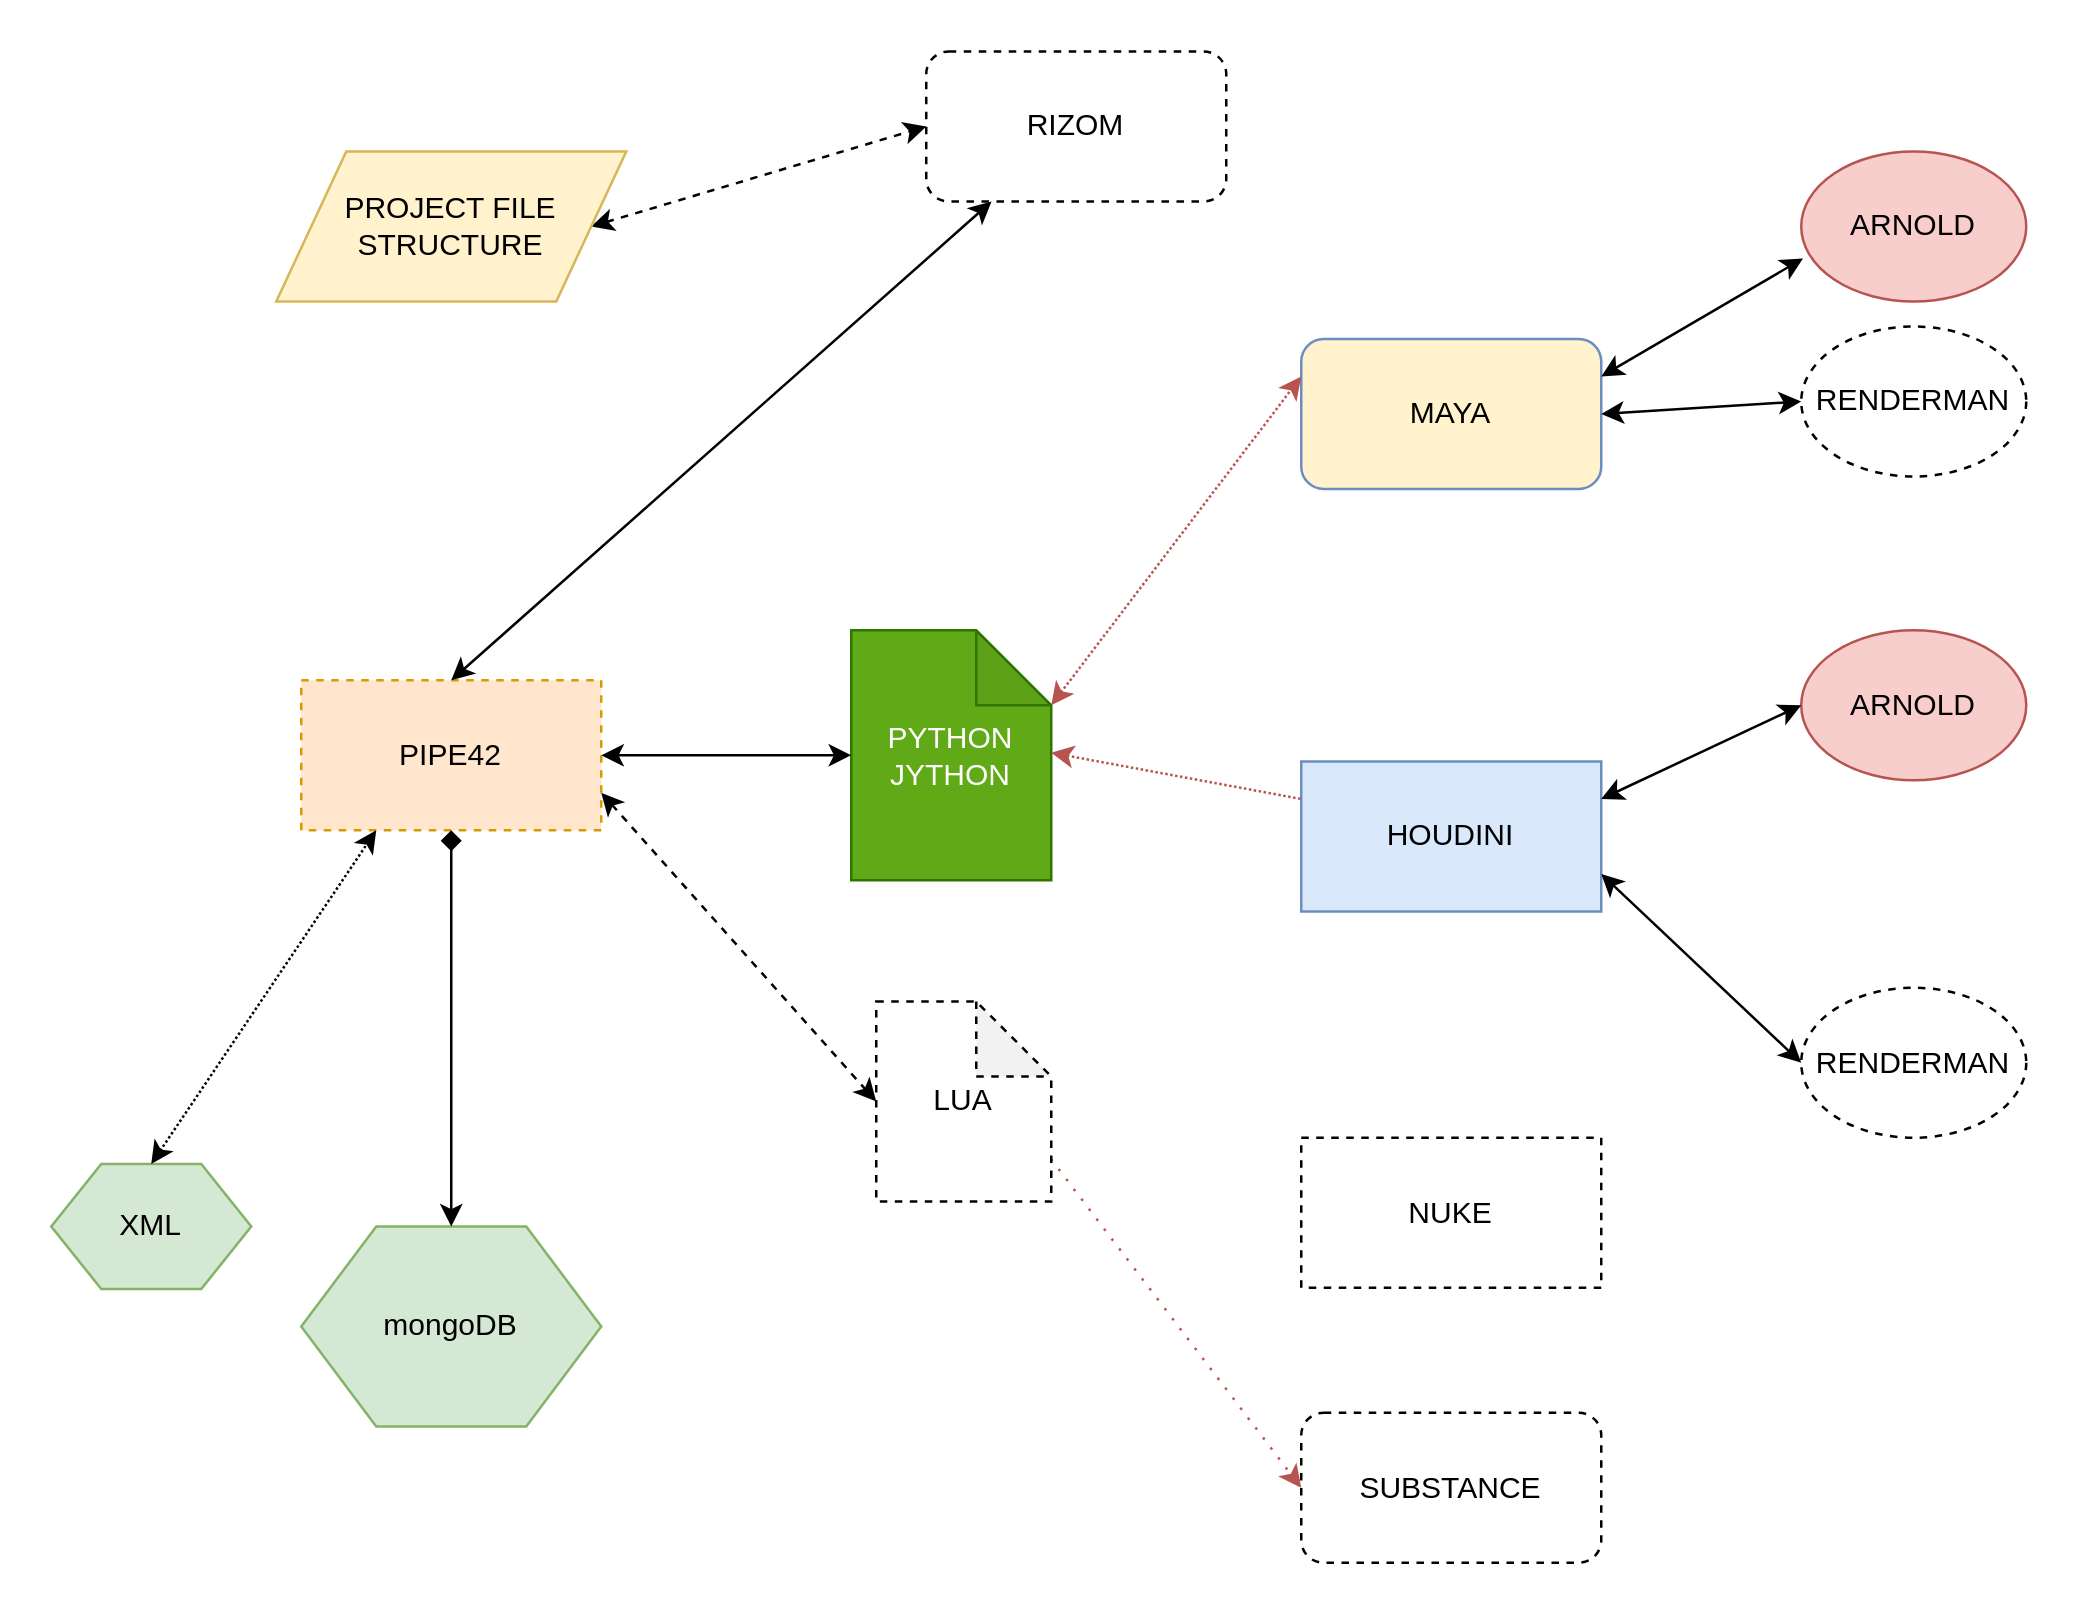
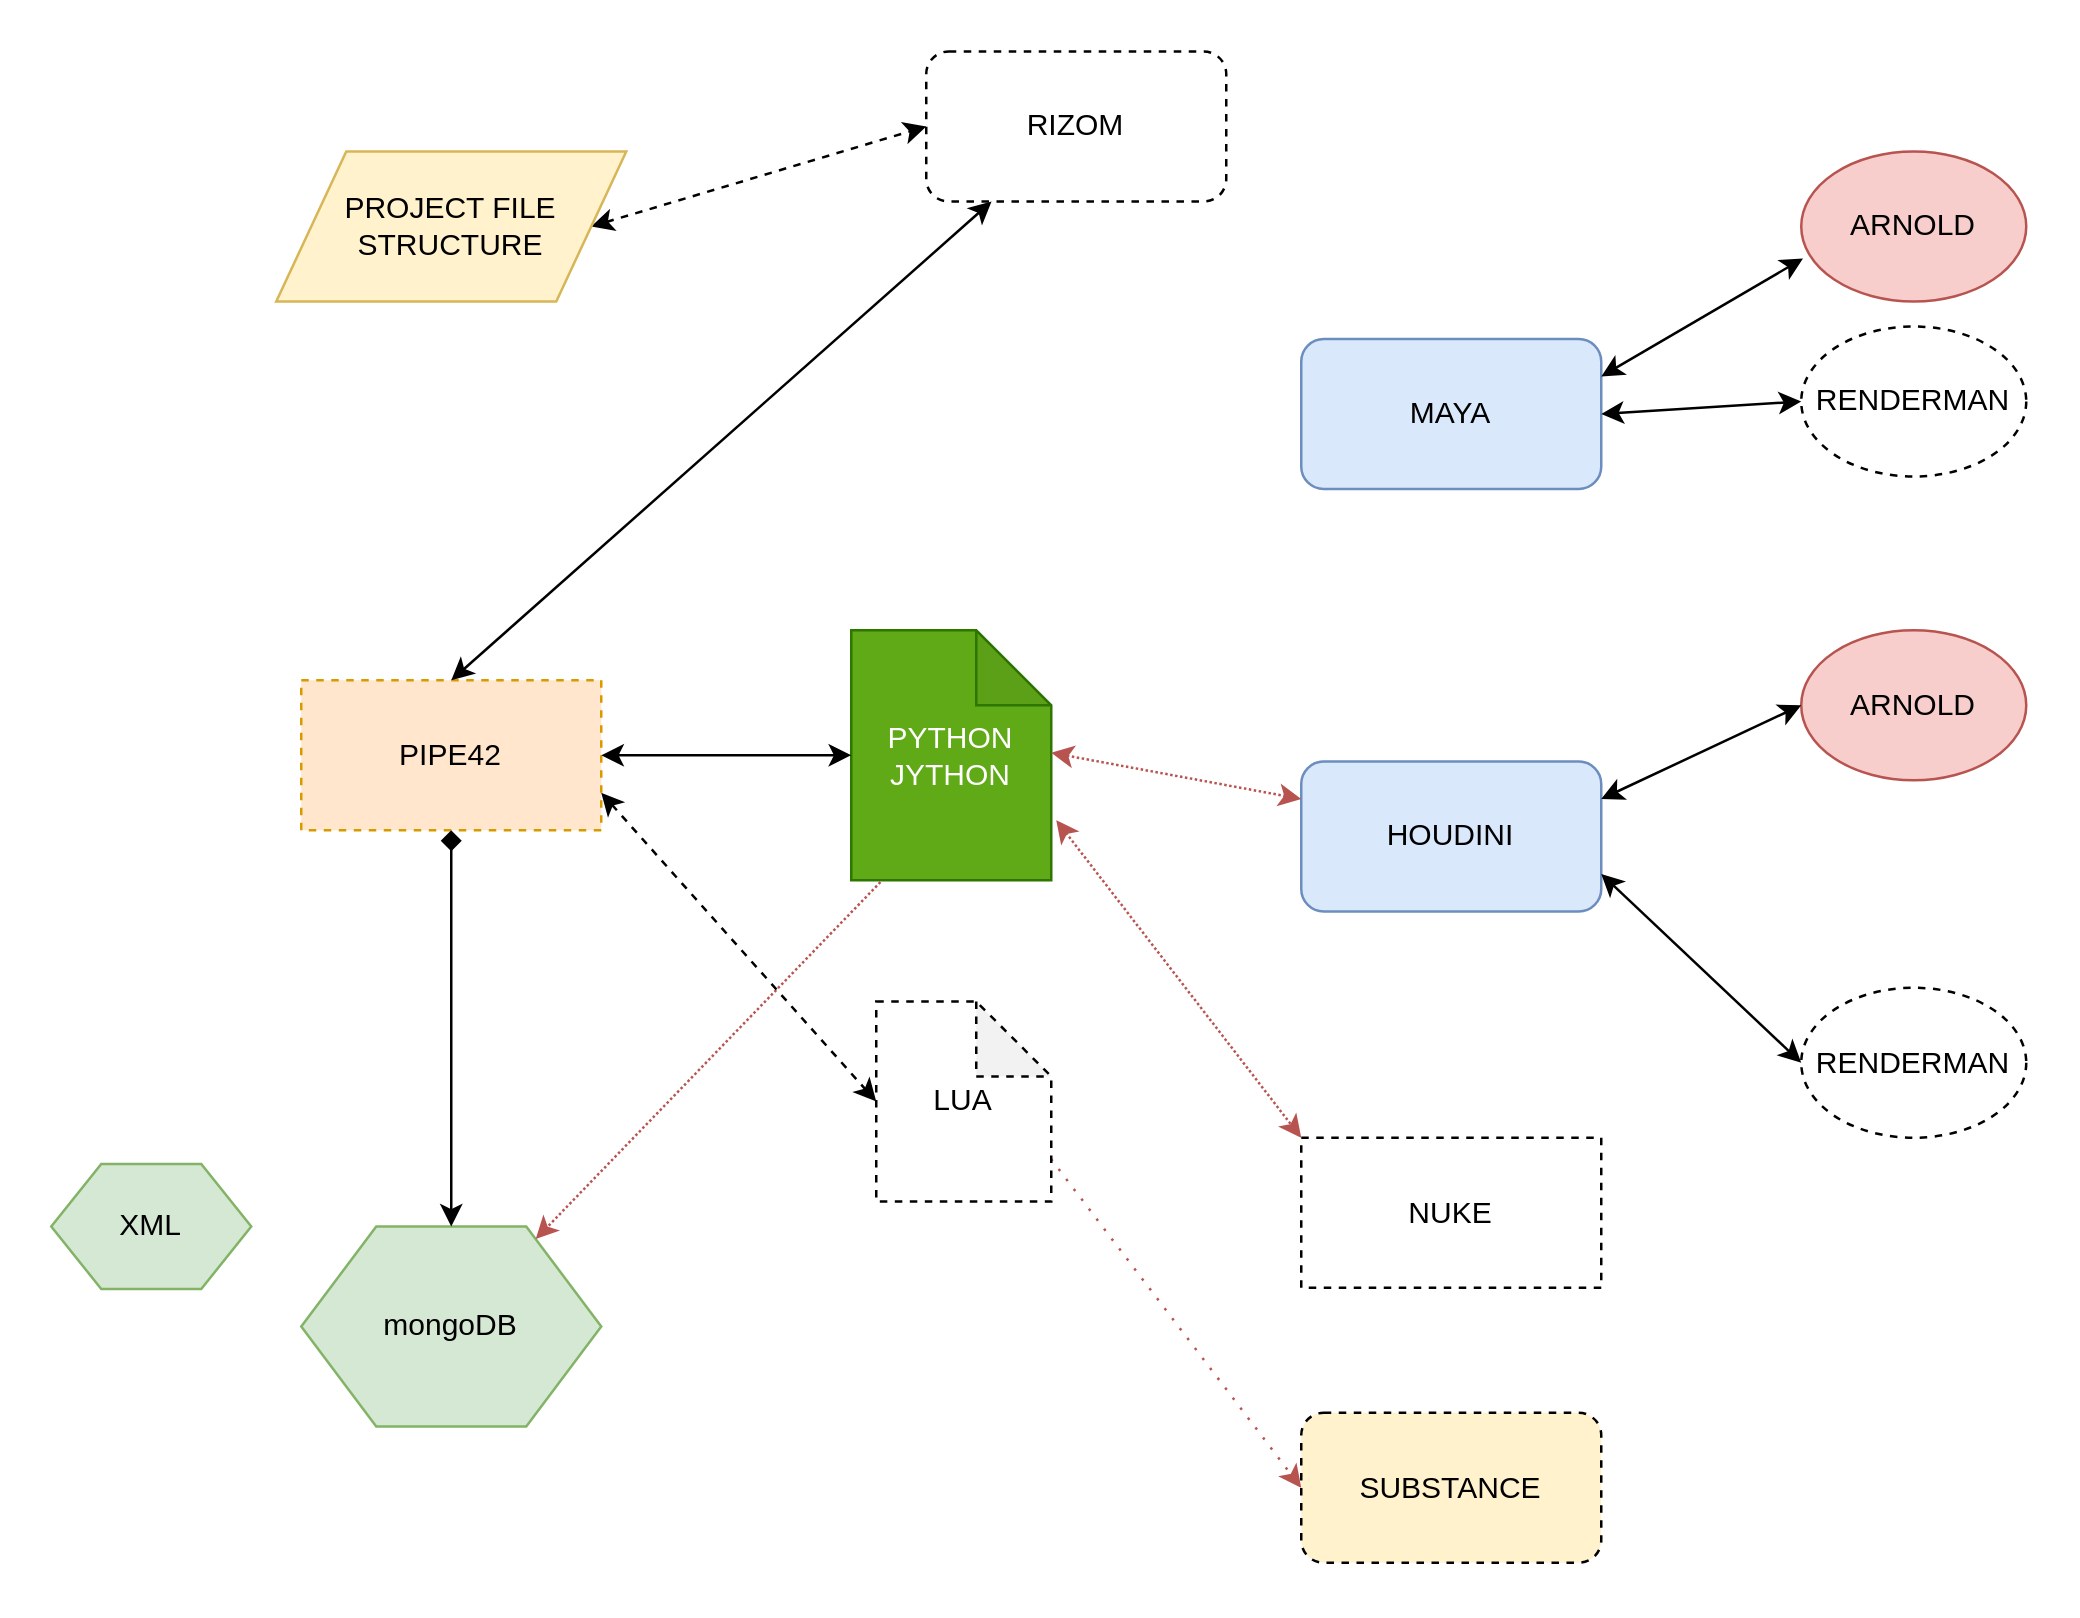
node "MAYA": fillcolor #fff2cc -> #dae8fc
edge "MAYA" -- "PYTHON JYTHON": now "mongoDB" -- "PYTHON JYTHON"
edge "HOUDINI" -> "PYTHON JYTHON": arrowhead none -> classic
node "HOUDINI": shape rectangle -> rounded rectangle
edge "PYTHON JYTHON" -- "NUKE": added
edge "PIPE42" -- "XML": removed
node "SUBSTANCE": fillcolor #ffffff -> #fff2cc
